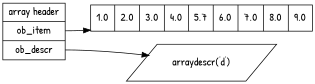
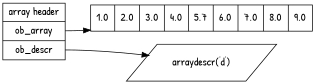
node "array header": text "ob_item" -> "ob_array"
